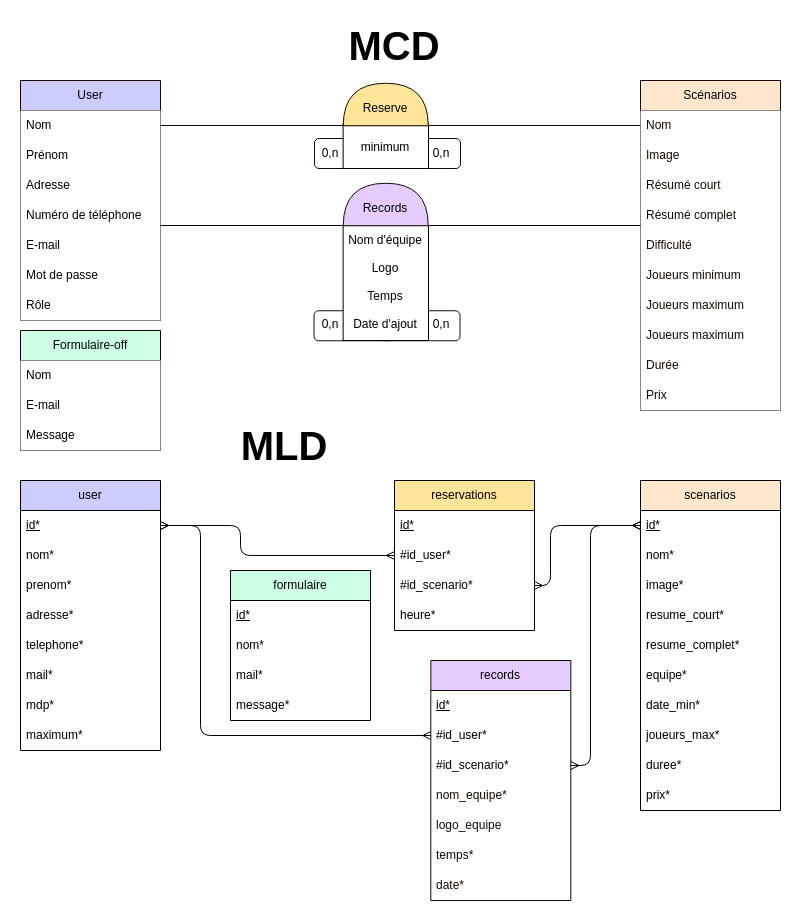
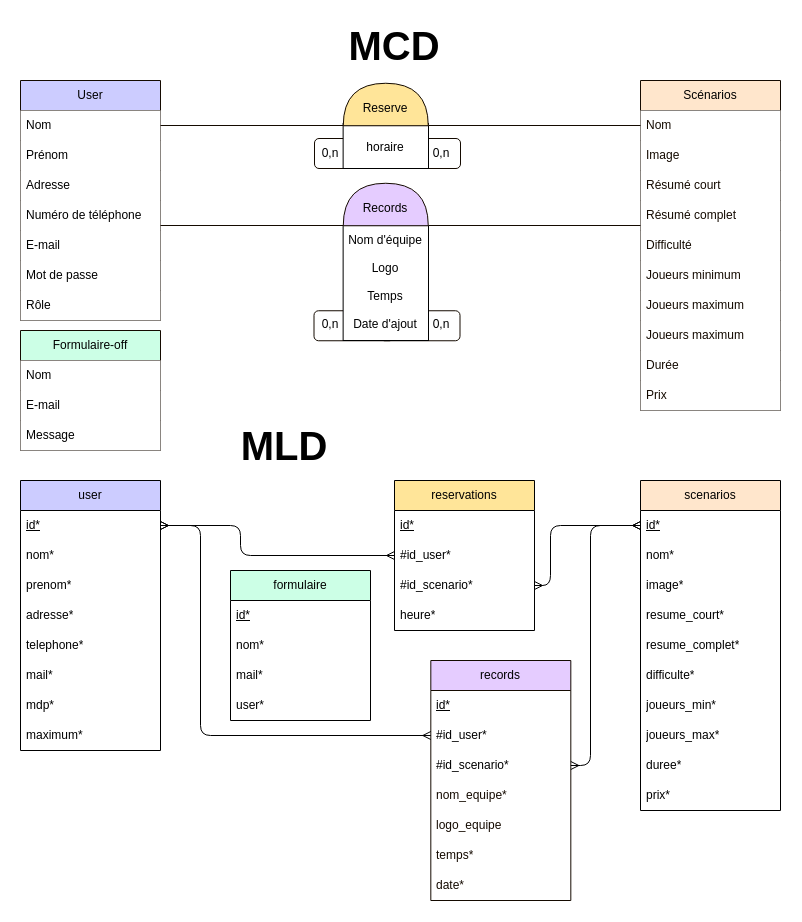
node "minimum": label "minimum" -> "horaire"
node "equipe*": label "equipe*" -> "difficulte*"
node "message*": label "message*" -> "user*"
node "date_min*": label "date_min*" -> "joueurs_min*"
